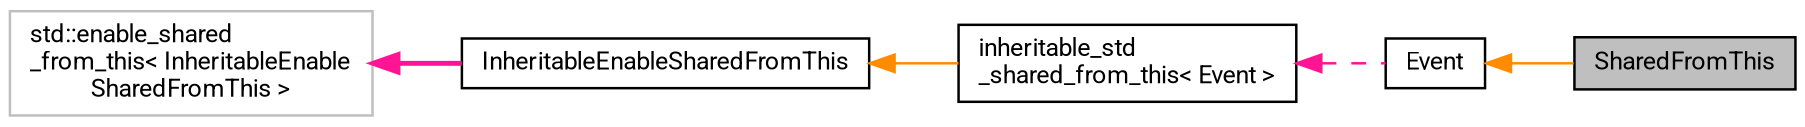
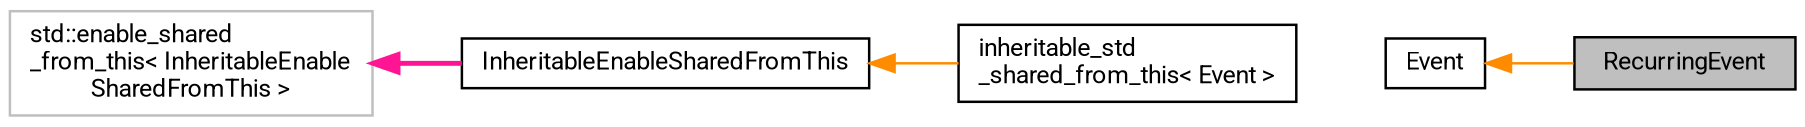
edge "Event" -> "inheritable_std _shared_from_this< Event >": removed
node "SharedFromThis": label "SharedFromThis" -> "RecurringEvent"
